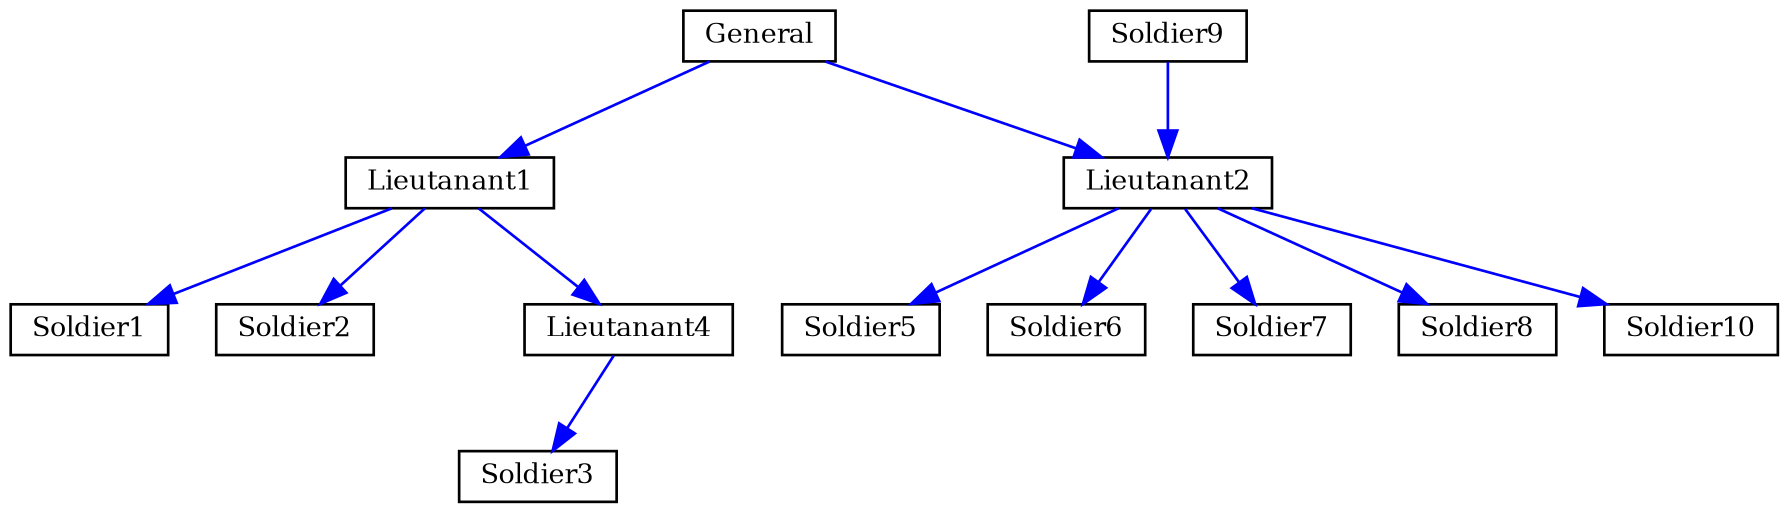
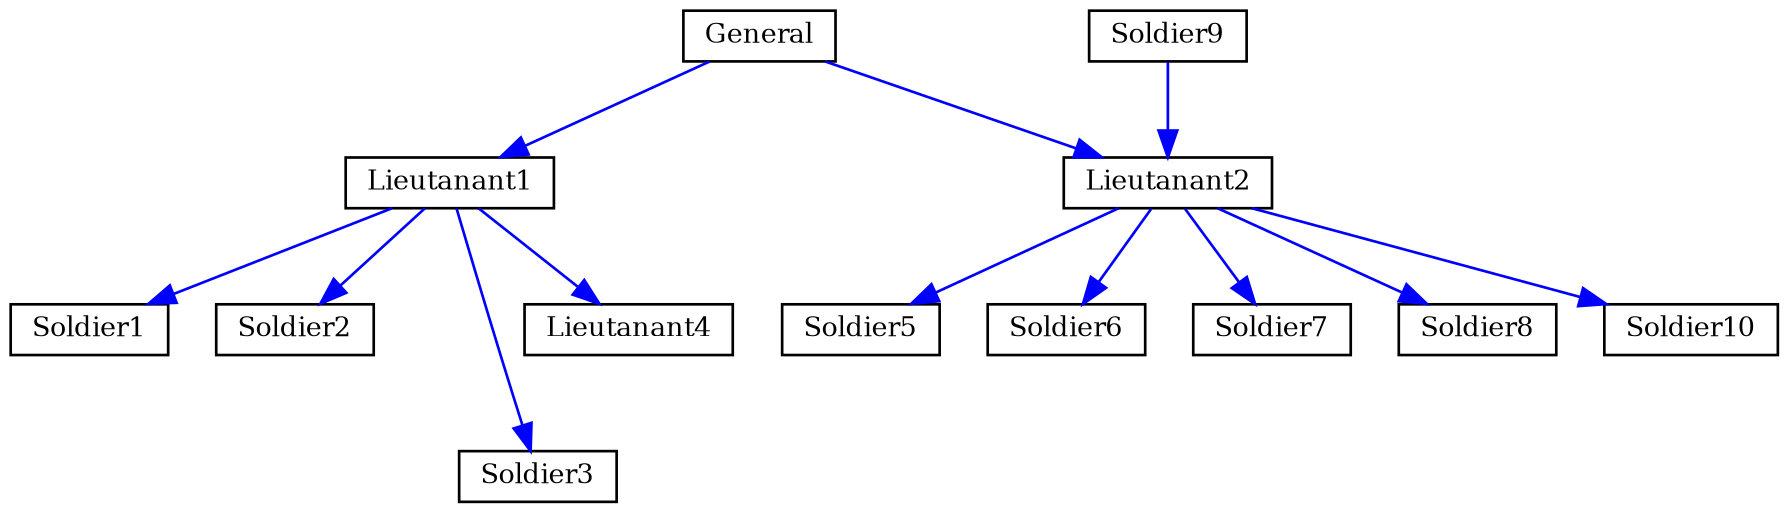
edge "Lieutanant4" -> "Soldier3": now "Lieutanant1" -> "Soldier3"
